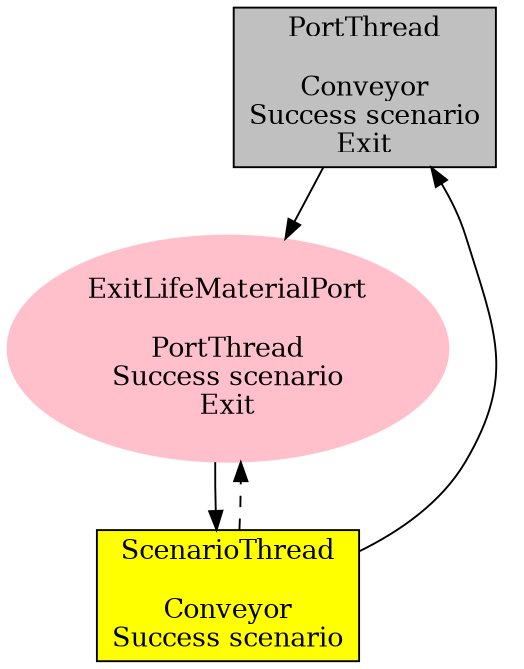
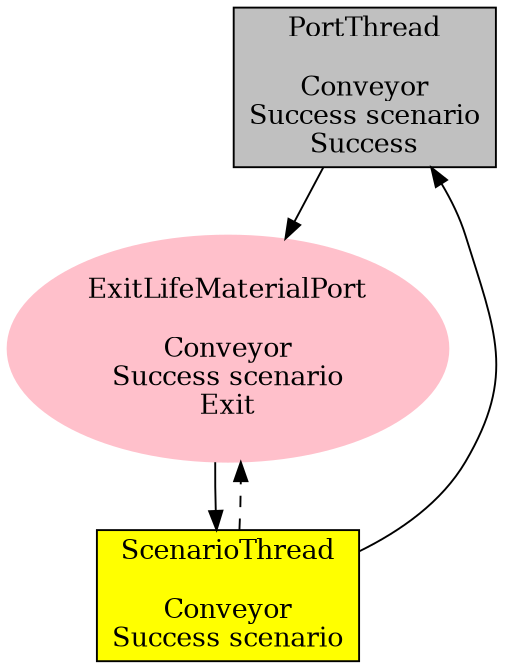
node "PortThread Conveyor Success scenario Exit": label "PortThread Conveyor Success scenario Exit" -> "PortThread Conveyor Success scenario Success"
node "ExitLifeMaterialPort PortThread Success scenario Exit": label "ExitLifeMaterialPort PortThread Success scenario Exit" -> "ExitLifeMaterialPort Conveyor Success scenario Exit"
